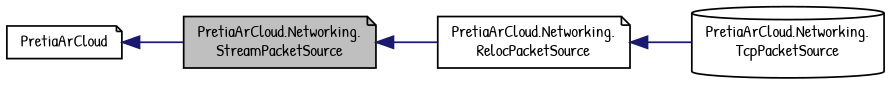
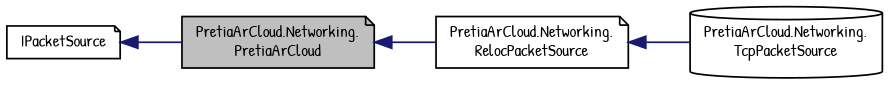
node "PretiaArCloud": label "PretiaArCloud" -> "IPacketSource"
node "PretiaArCloud.Networking. StreamPacketSource": label "PretiaArCloud.Networking. StreamPacketSource" -> "PretiaArCloud.Networking. PretiaArCloud"
